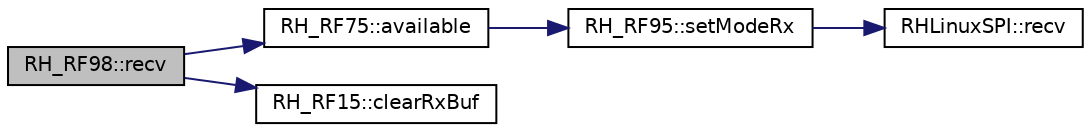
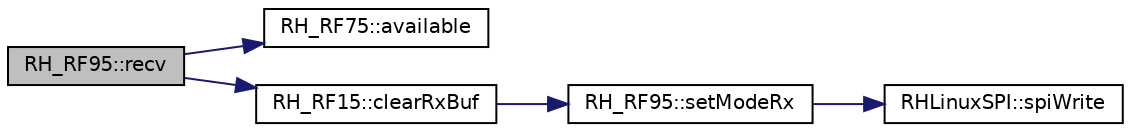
edge "RH_RF75::available" -> "RH_RF95::setModeRx": now "RH_RF15::clearRxBuf" -> "RH_RF95::setModeRx"
node "RHLinuxSPI::recv": label "RHLinuxSPI::recv" -> "RHLinuxSPI::spiWrite"
node "RH_RF98::recv": label "RH_RF98::recv" -> "RH_RF95::recv"
